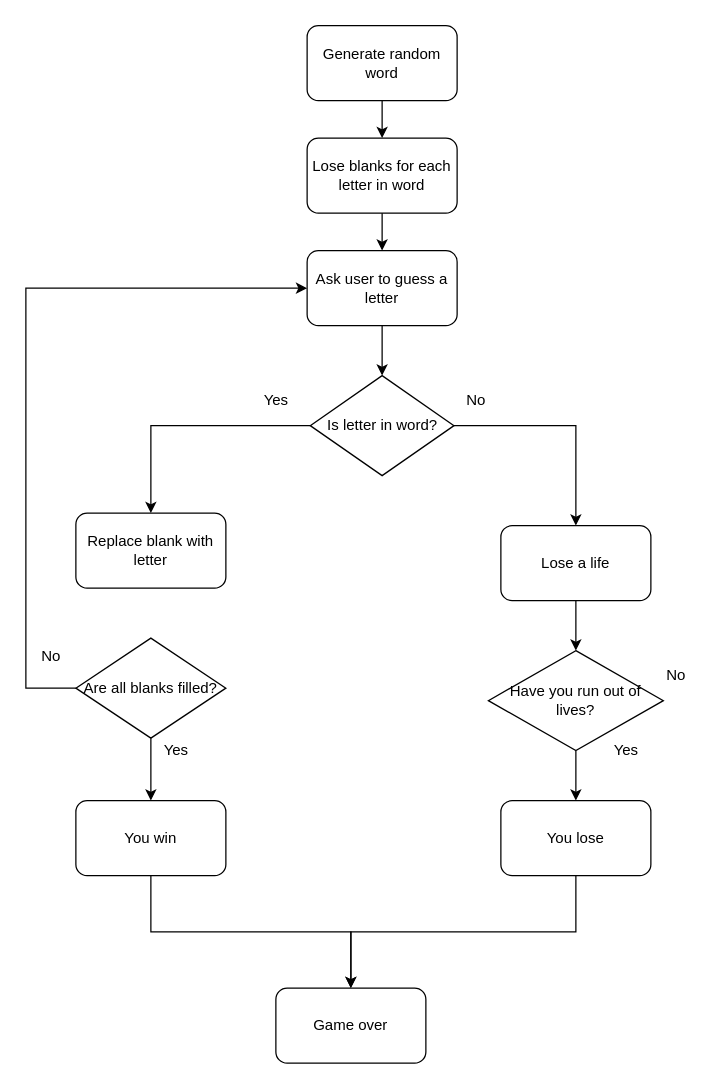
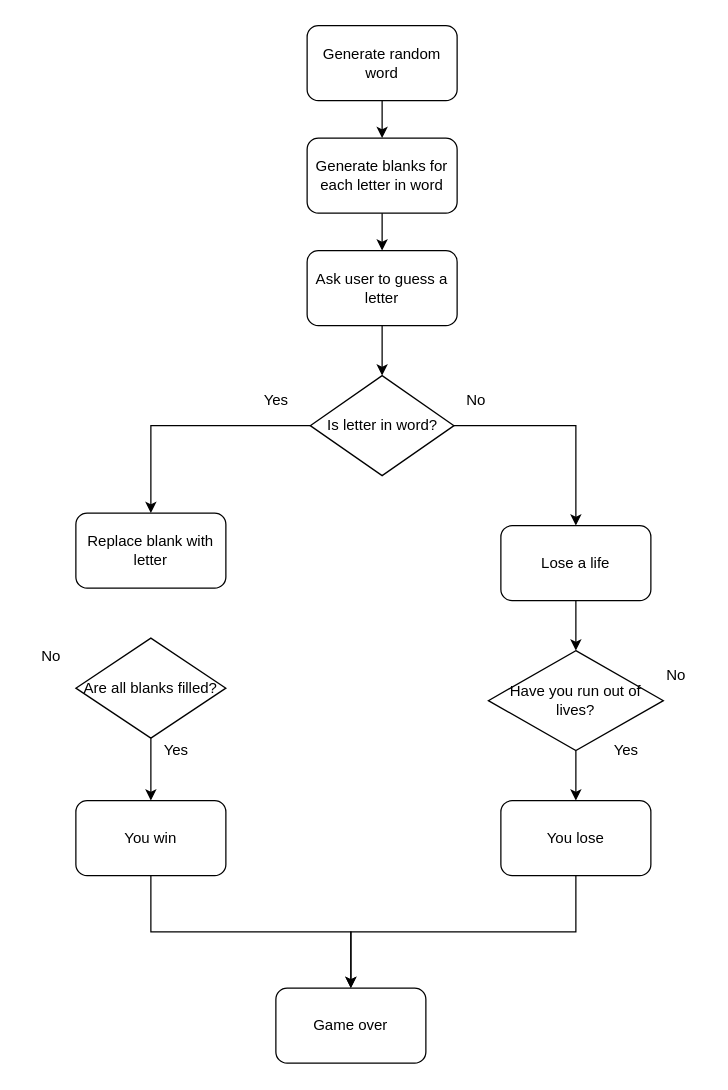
node "Lose blanks for each letter in word": label "Lose blanks for each letter in word" -> "Generate blanks for each letter in word"
edge "Are all blanks filled?" -> "Ask user to guess a letter": removed
